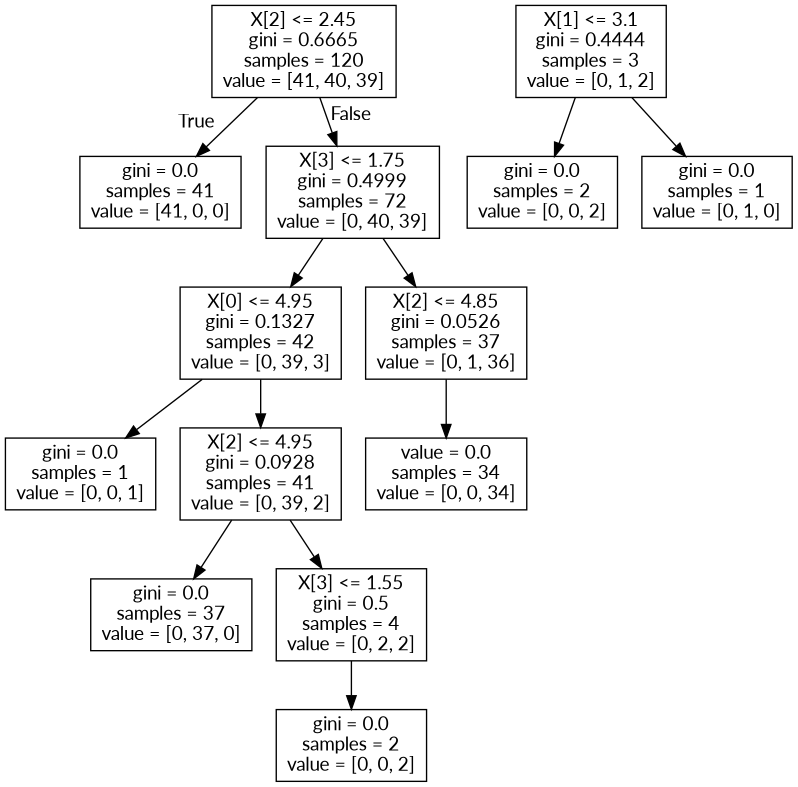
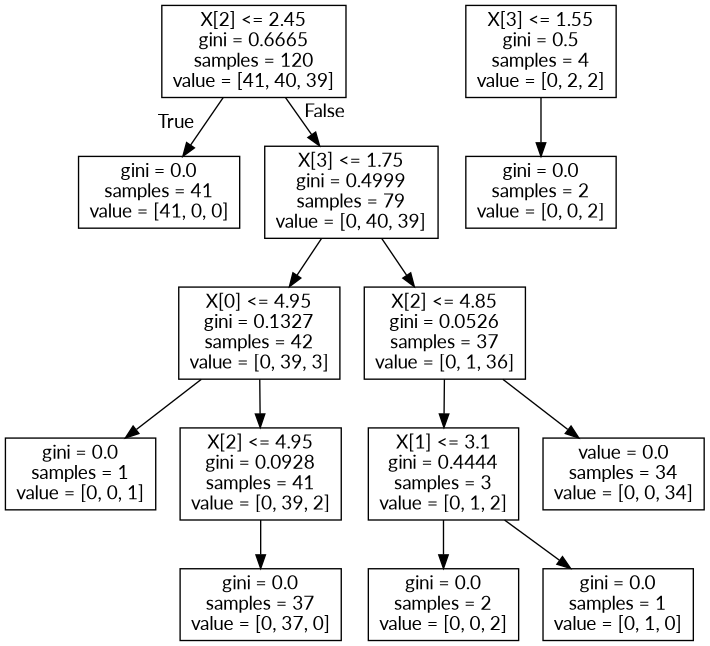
node "X[3] <= 1.75 gini = 0.4999 samples = 72 value = [0, 40, 39]": label "X[3] <= 1.75 gini = 0.4999 samples = 72 value = [0, 40, 39]" -> "X[3] <= 1.75 gini = 0.4999 samples = 79 value = [0, 40, 39]"
edge "X[2] <= 4.85 gini = 0.0526 samples = 37 value = [0, 1, 36]" -> "X[1] <= 3.1 gini = 0.4444 samples = 3 value = [0, 1, 2]": added
edge "X[2] <= 4.95 gini = 0.0928 samples = 41 value = [0, 39, 2]" -> "X[3] <= 1.55 gini = 0.5 samples = 4 value = [0, 2, 2]": removed
